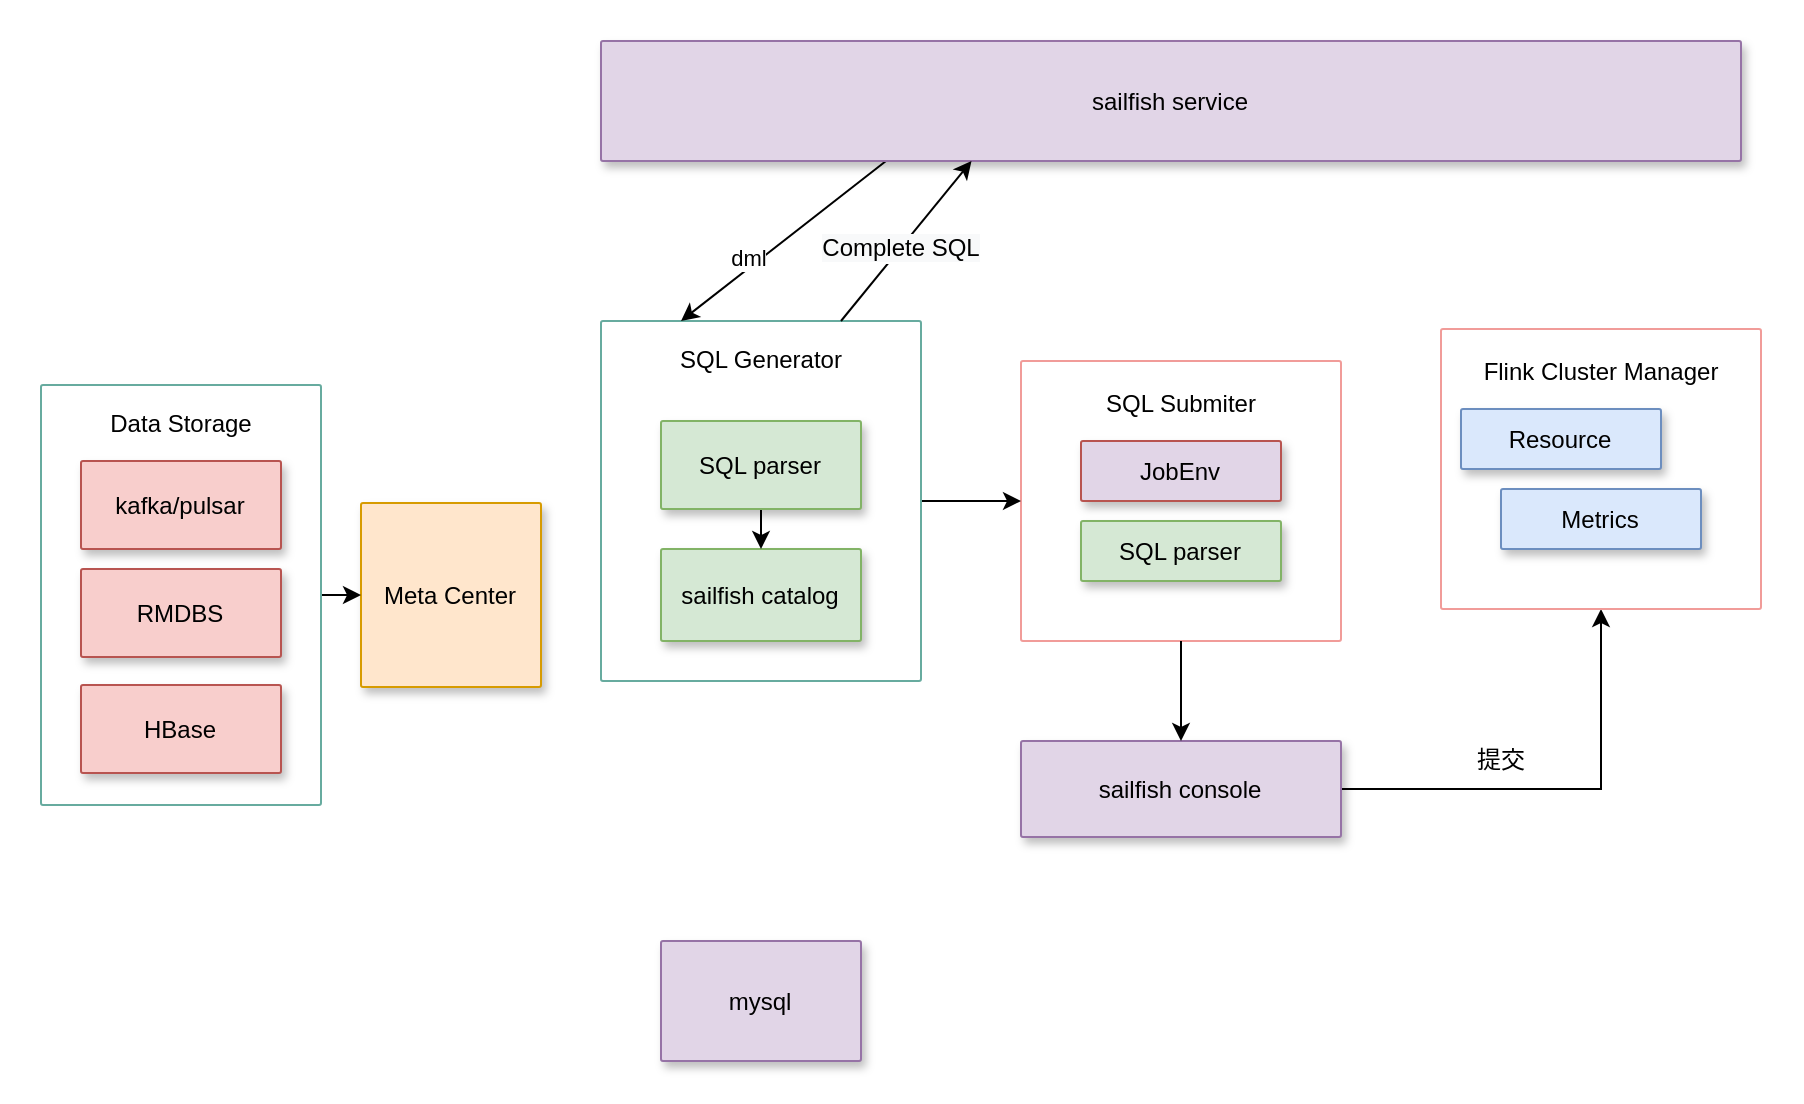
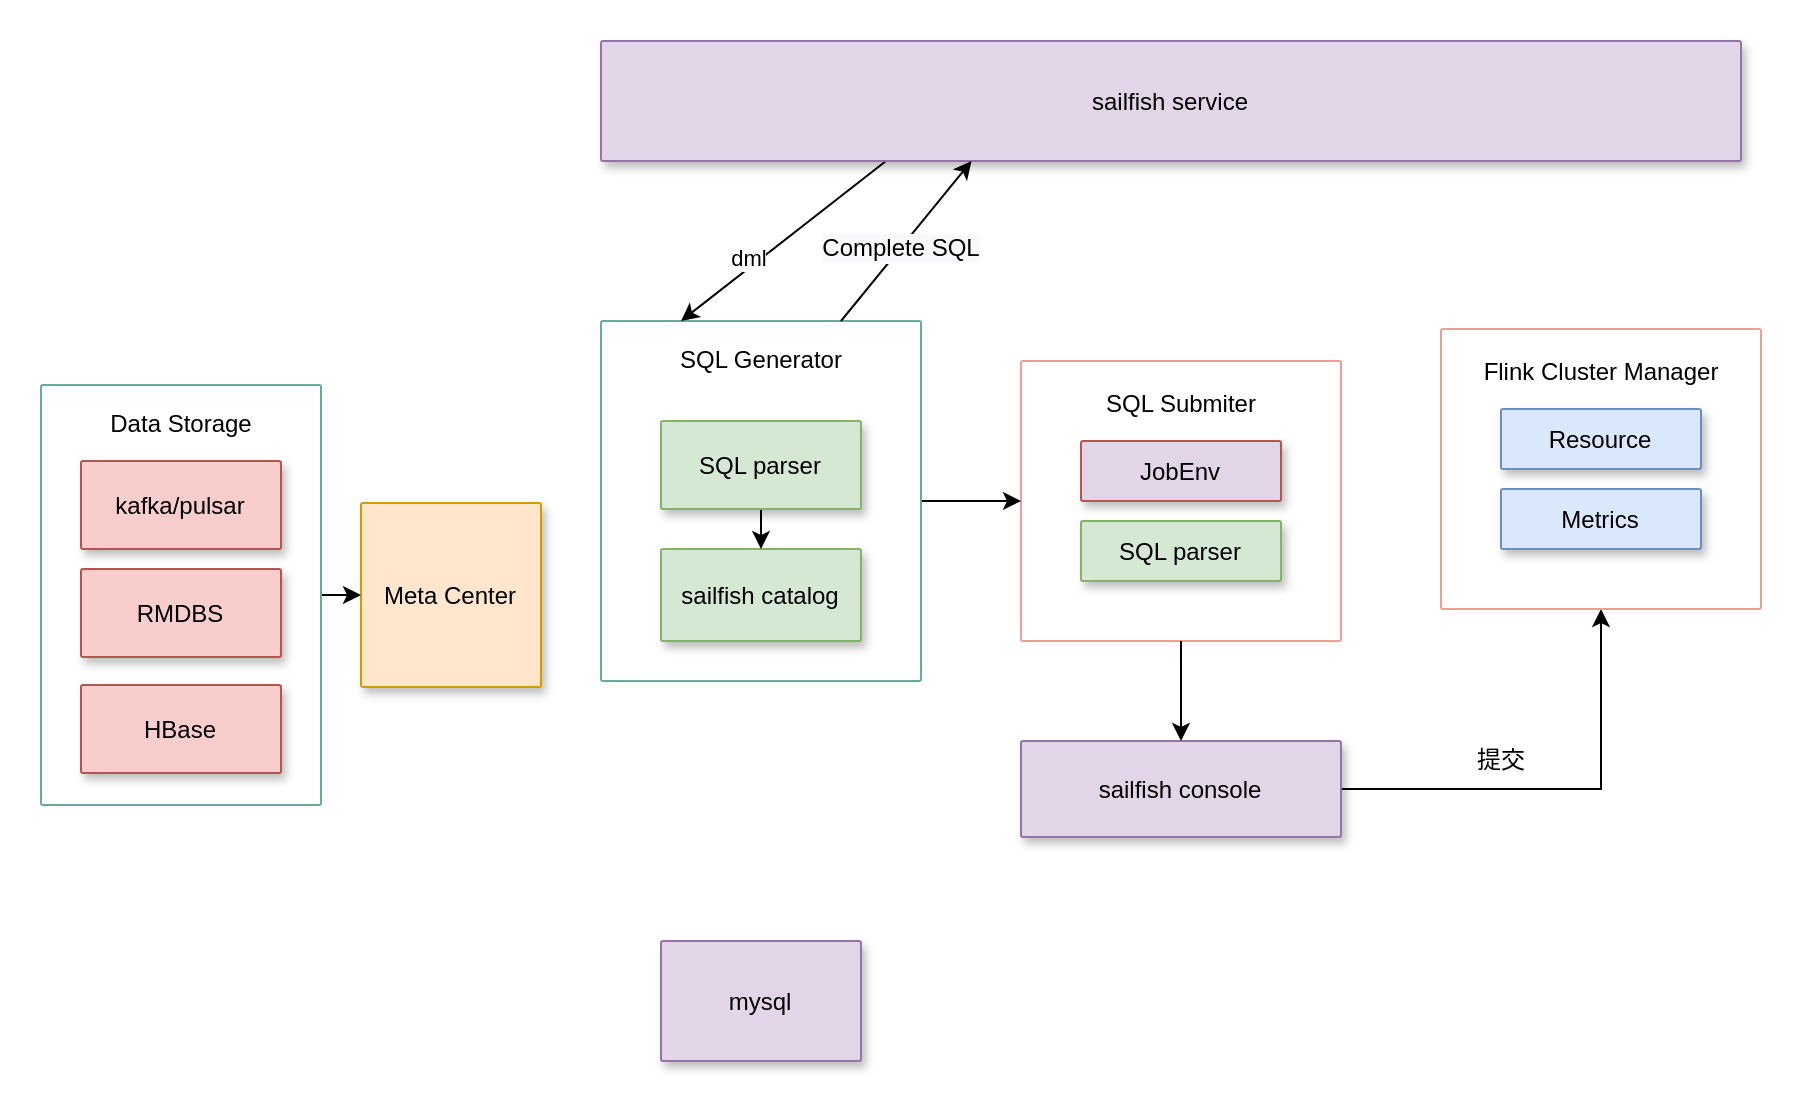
node "Resource": moved (1561, 439) -> (1601, 439)
